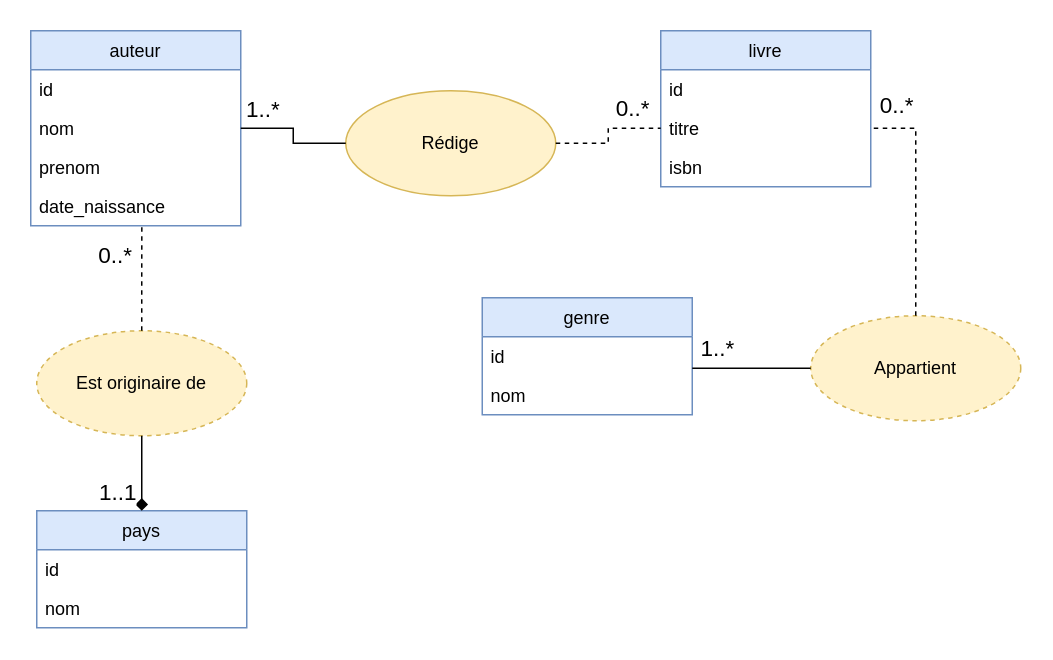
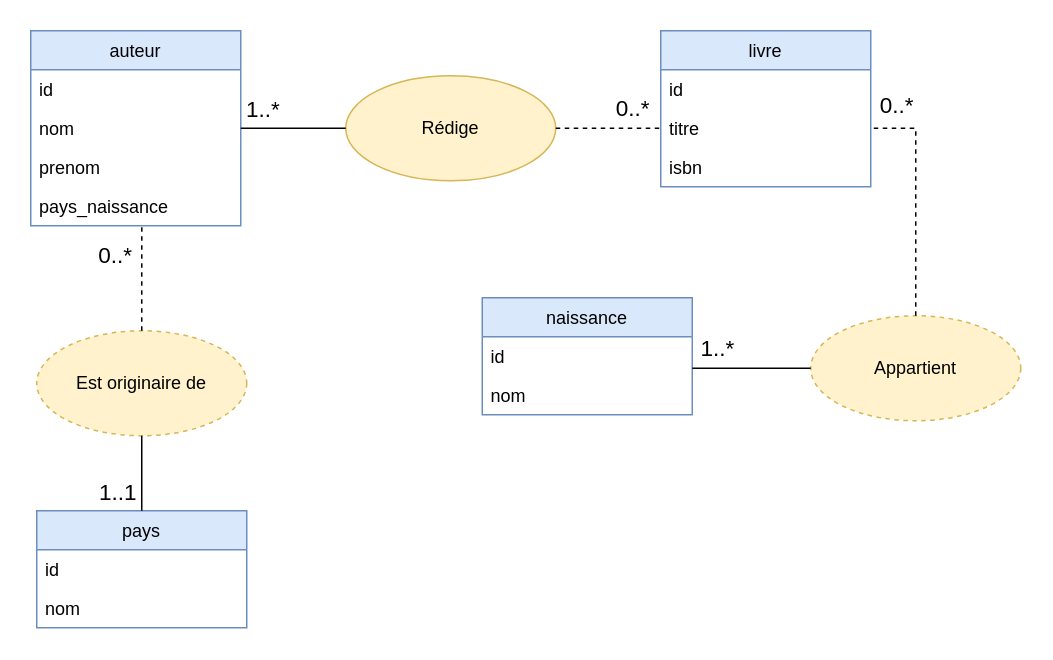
node "Rédige": moved (451, 143) -> (451, 128)
node "date_naissance": label "date_naissance" -> "pays_naissance"
node "genre": label "genre" -> "naissance"
edge "Est originaire de" -> "pays": arrowhead diamond -> none
